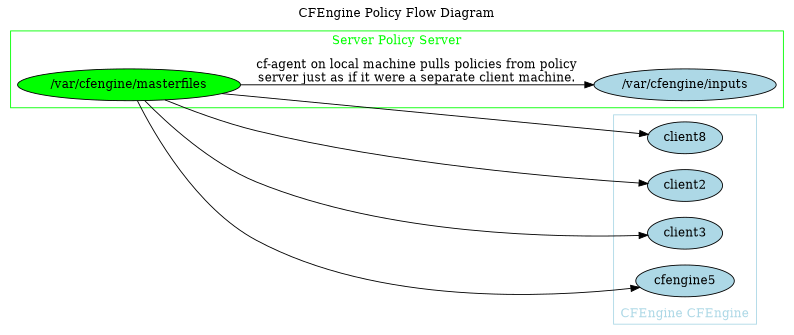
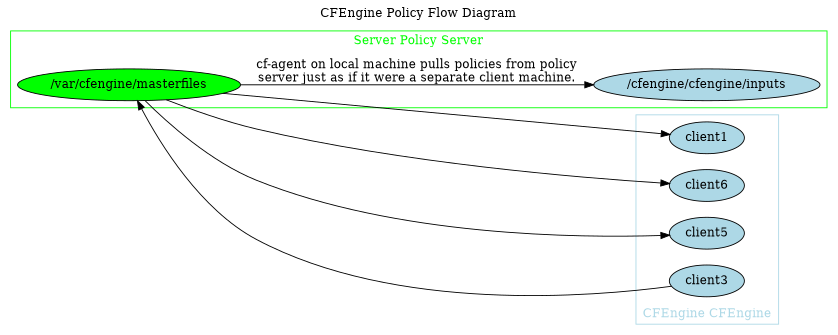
node "/var/cfengine/inputs": label "/var/cfengine/inputs" -> "/cfengine/cfengine/inputs"
node "client8": label "client8" -> "client1"
node "client2": label "client2" -> "client6"
edge "/var/cfengine/masterfiles" -> "client3": reversed
node "cfengine5": label "cfengine5" -> "client5"
